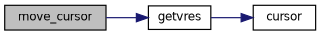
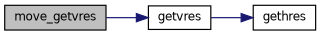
node "move_cursor": label "move_cursor" -> "move_getvres"
node "cursor": label "cursor" -> "gethres"
